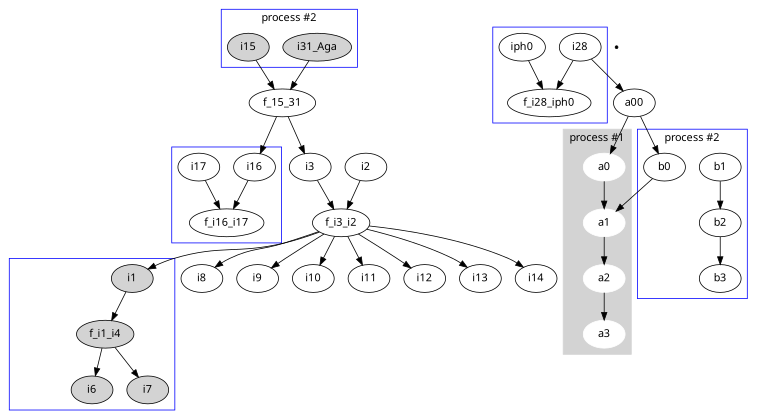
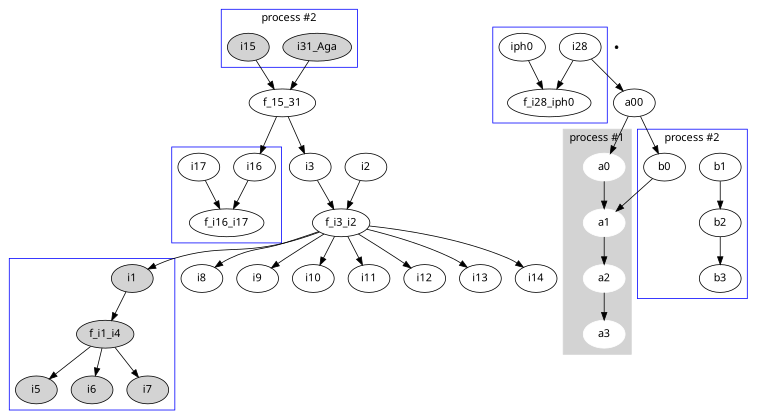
node "i5": added
